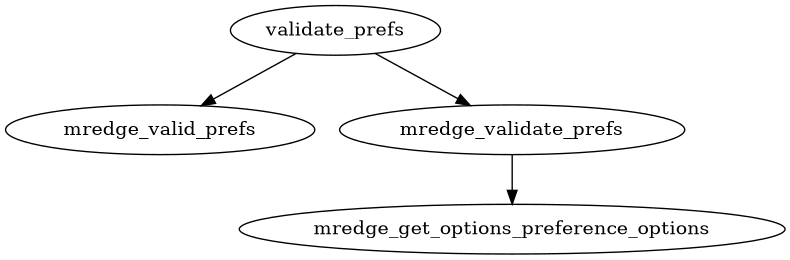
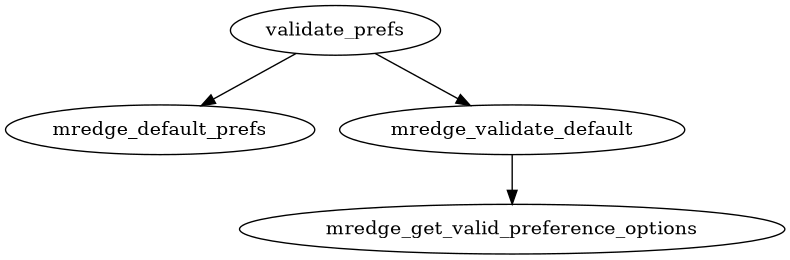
node "mredge_valid_prefs": label "mredge_valid_prefs" -> "mredge_default_prefs"
node "mredge_validate_prefs": label "mredge_validate_prefs" -> "mredge_validate_default"
node "mredge_get_options_preference_options": label "mredge_get_options_preference_options" -> "mredge_get_valid_preference_options"
